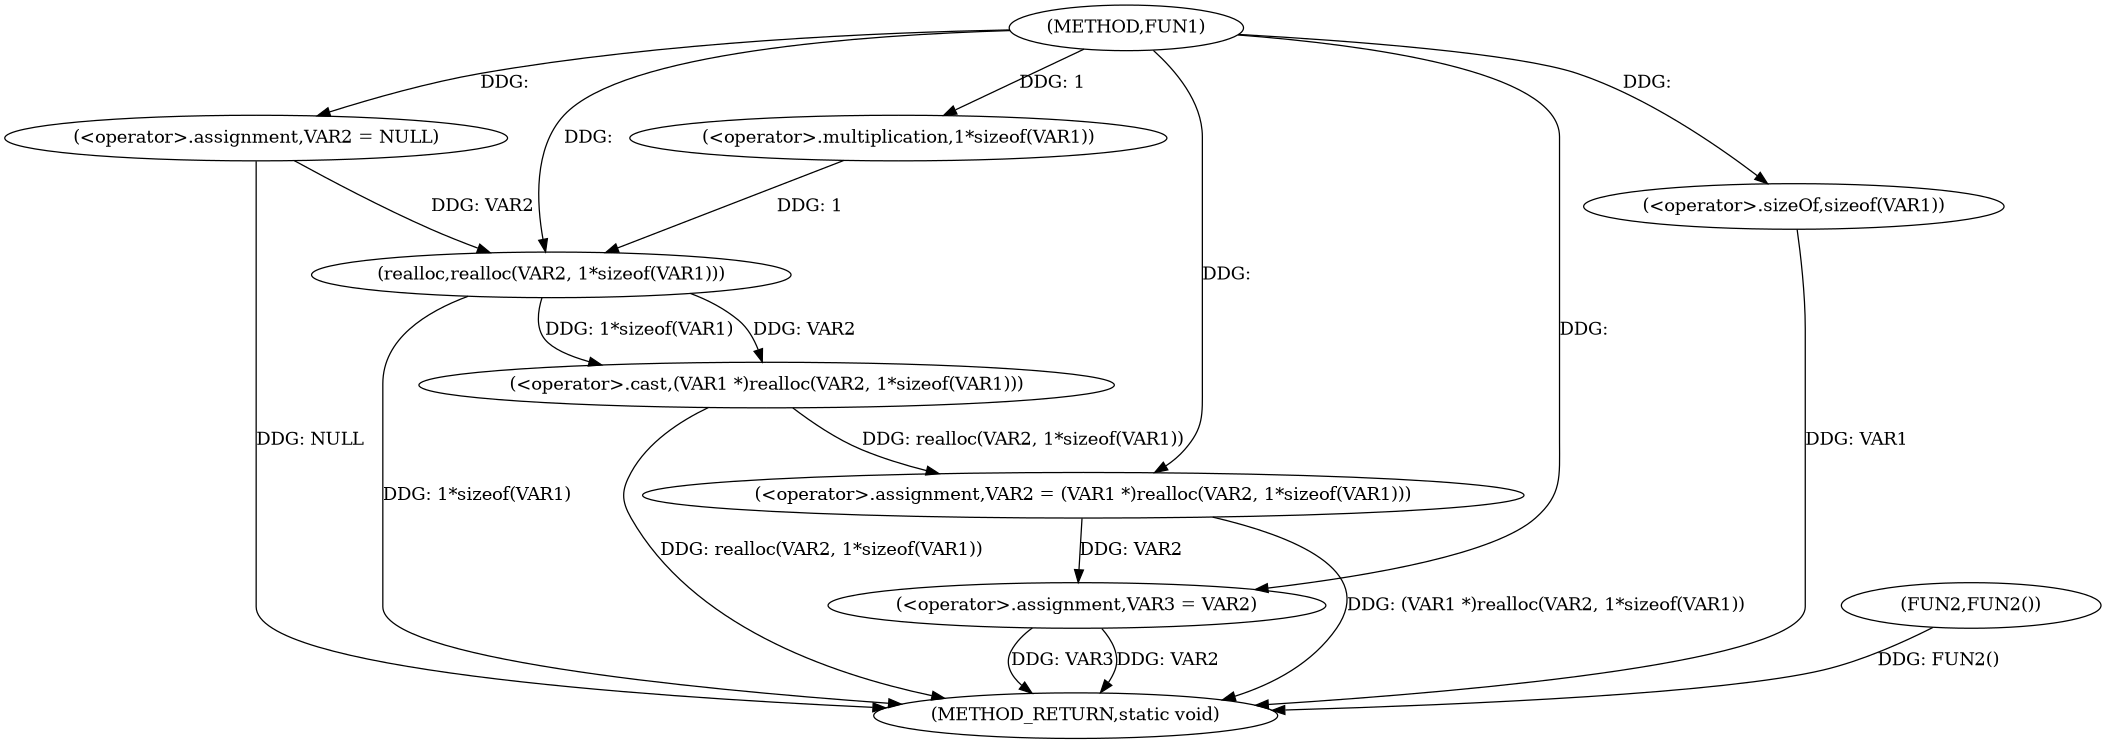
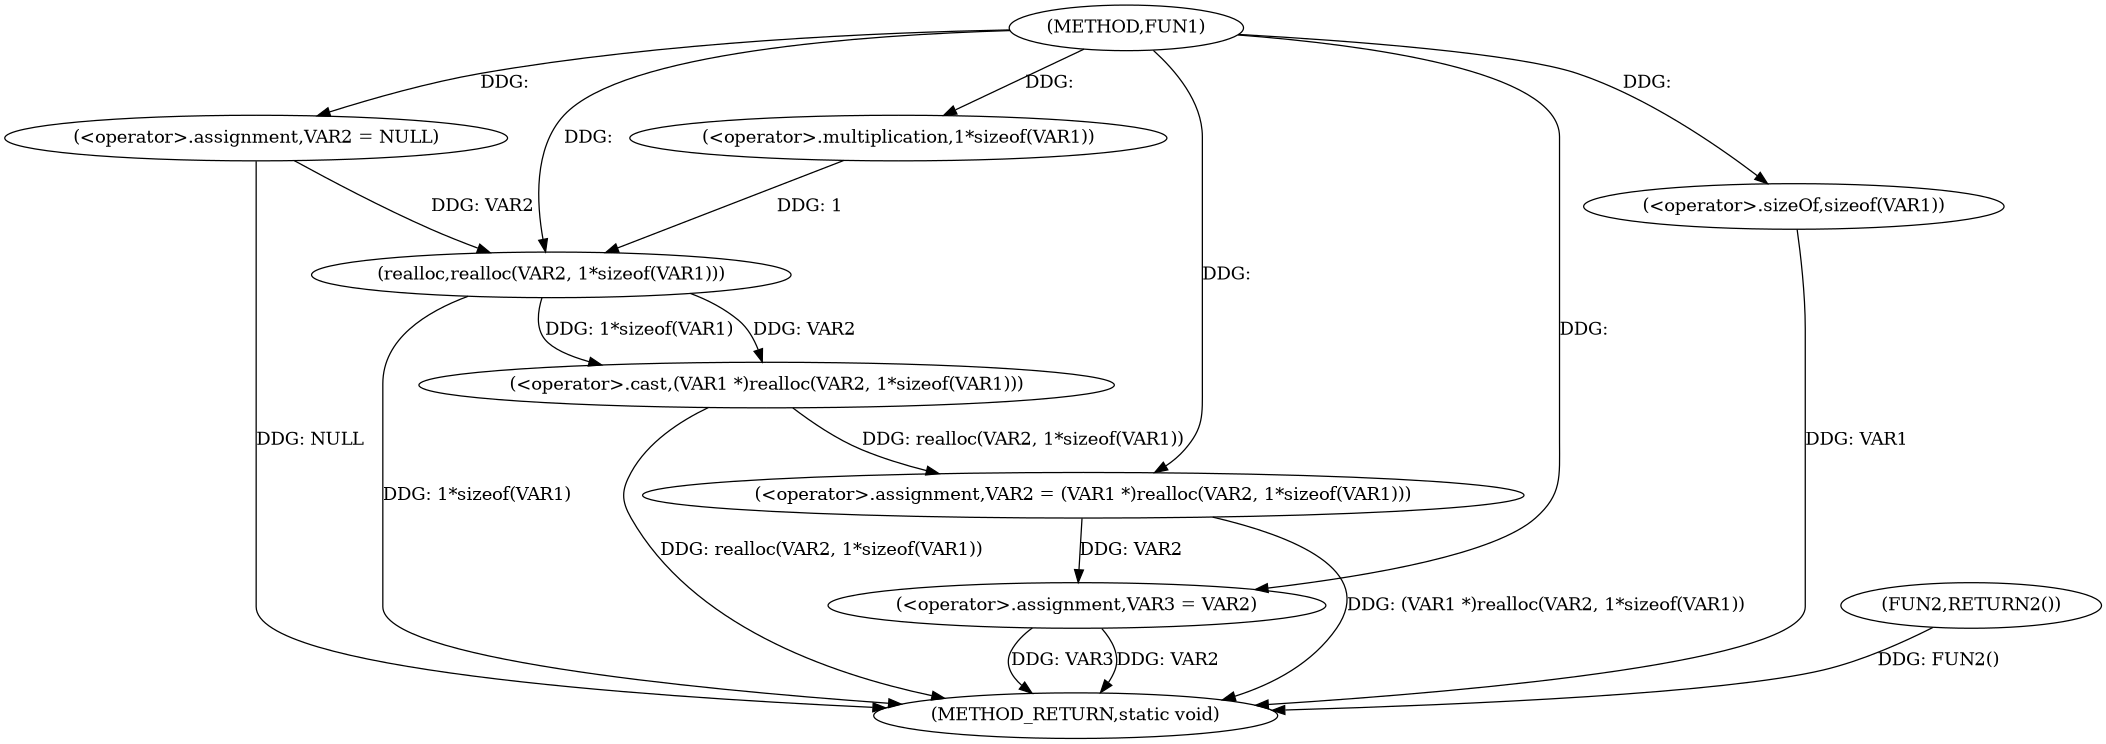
edge "(METHOD,FUN1)" -> "(<operator>.multiplication,1*sizeof(VAR1))": label "DDG: 1" -> "DDG: "
node "(FUN2,FUN2())": label "(FUN2,FUN2())" -> "(FUN2,RETURN2())"
